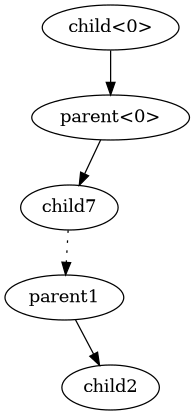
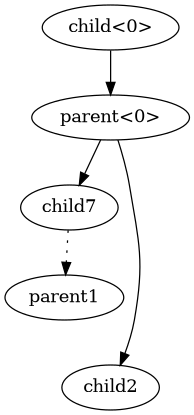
edge "parent1" -> "child2": now "parent<0>" -> "child2"
